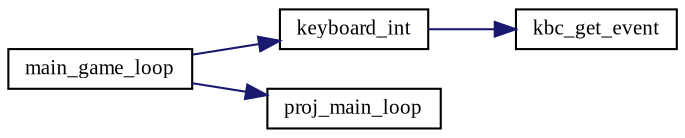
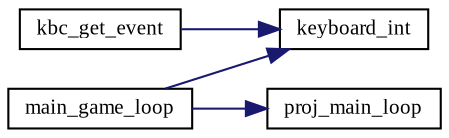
edge "keyboard_int" -> "kbc_get_event": reversed
